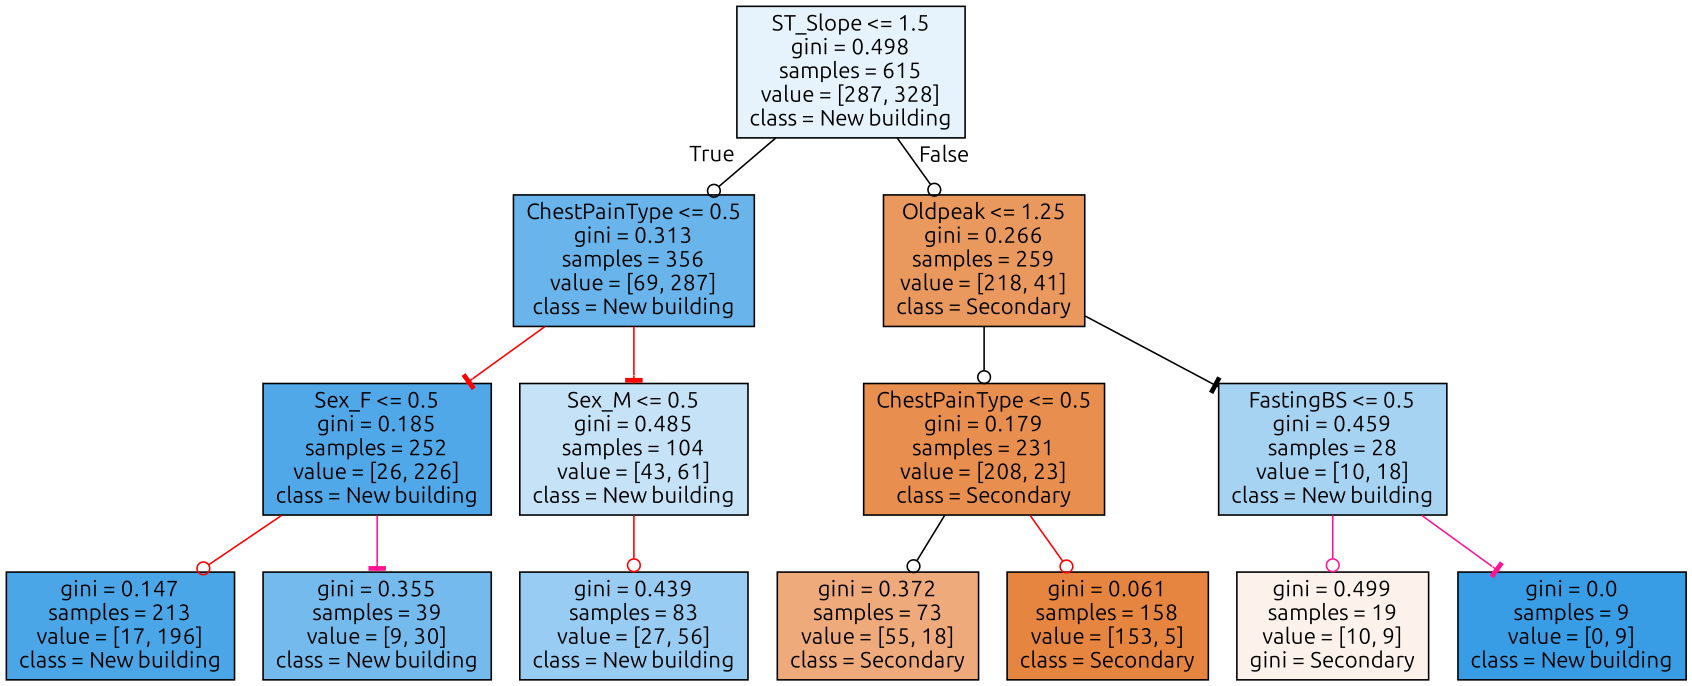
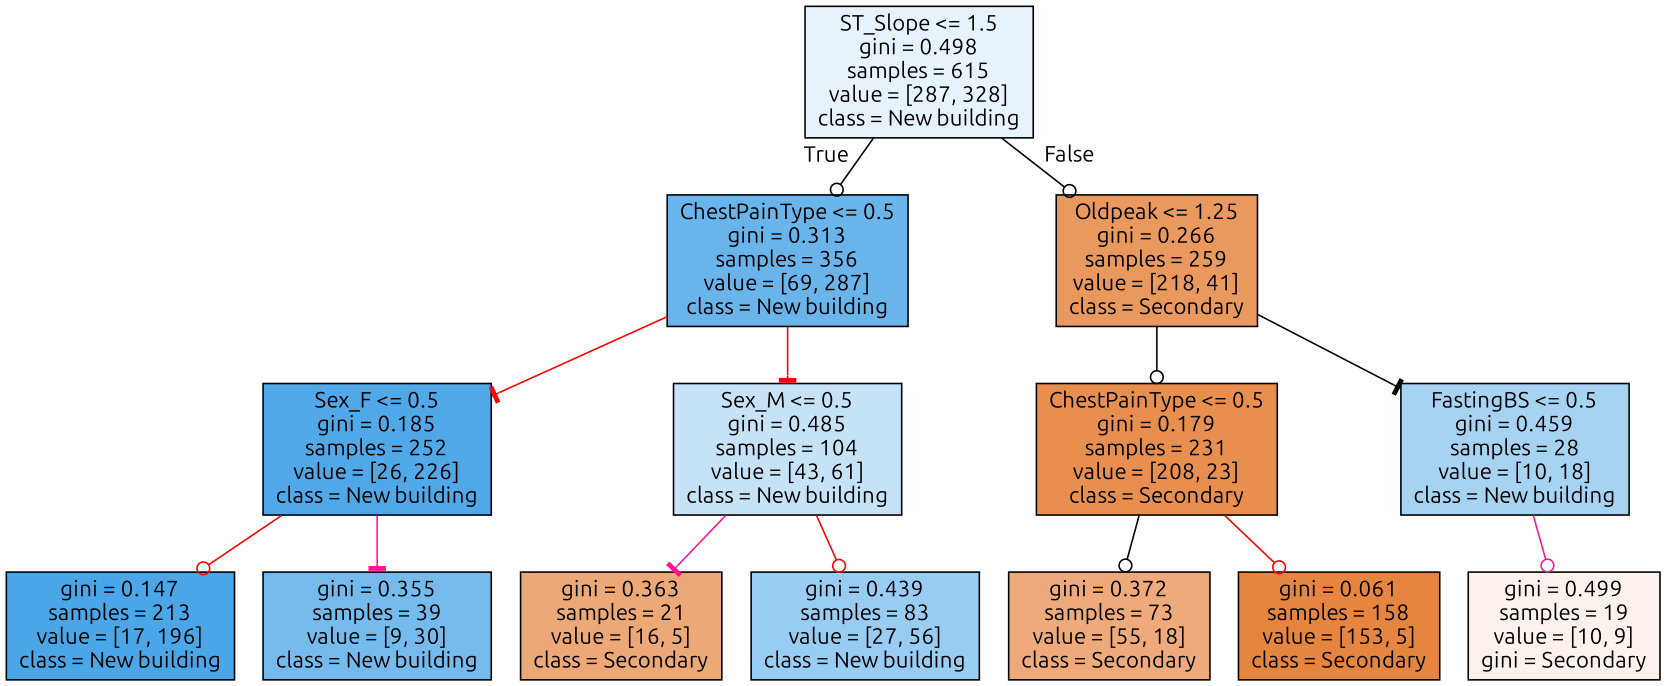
node "gini = 0.363 samples = 21 value = [16, 5] class = Secondary": added
node "gini = 0.0 samples = 9 value = [0, 9] class = New building": removed
